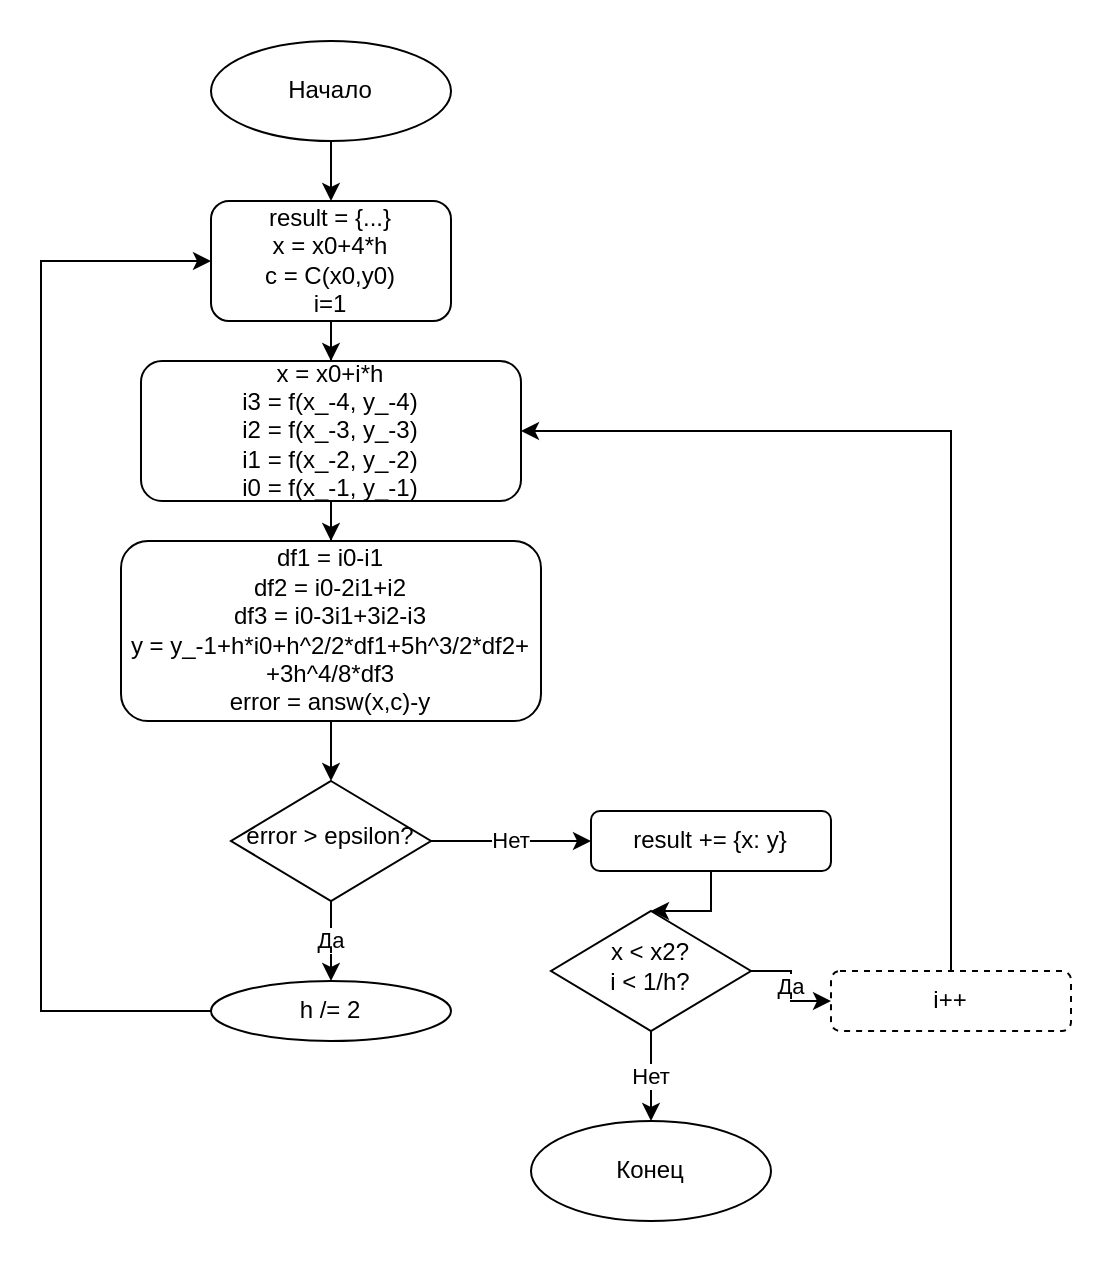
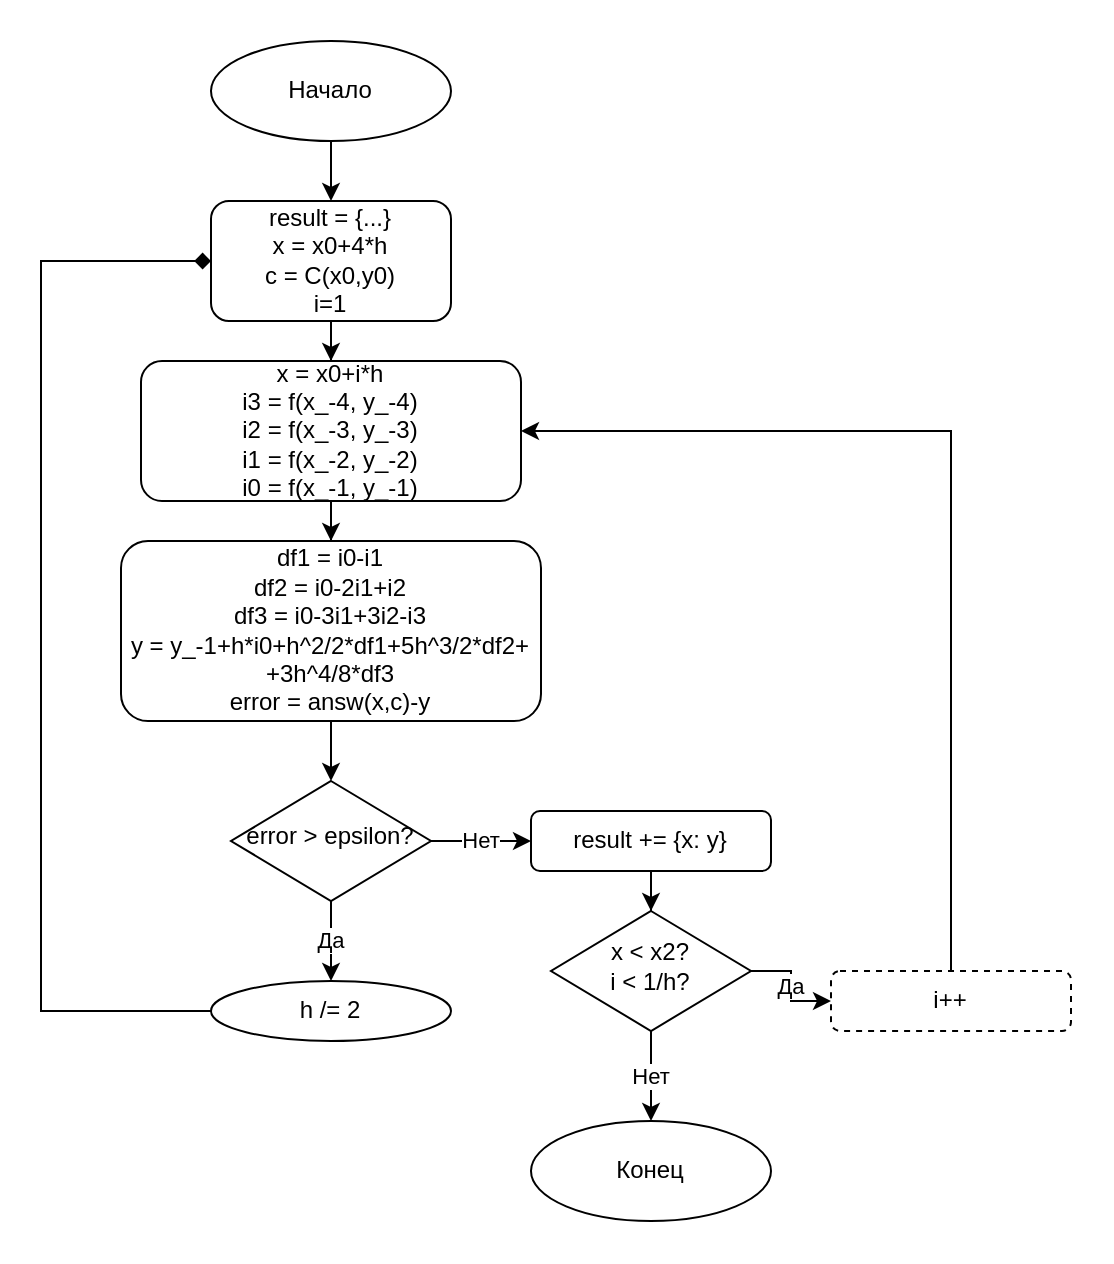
edge "h /= 2" -> "result = {...} x = x0+4*h c = C(x0,y0) i=1": arrowhead classic -> diamond
node "result += {x: y}": moved (711, 841) -> (651, 841)
